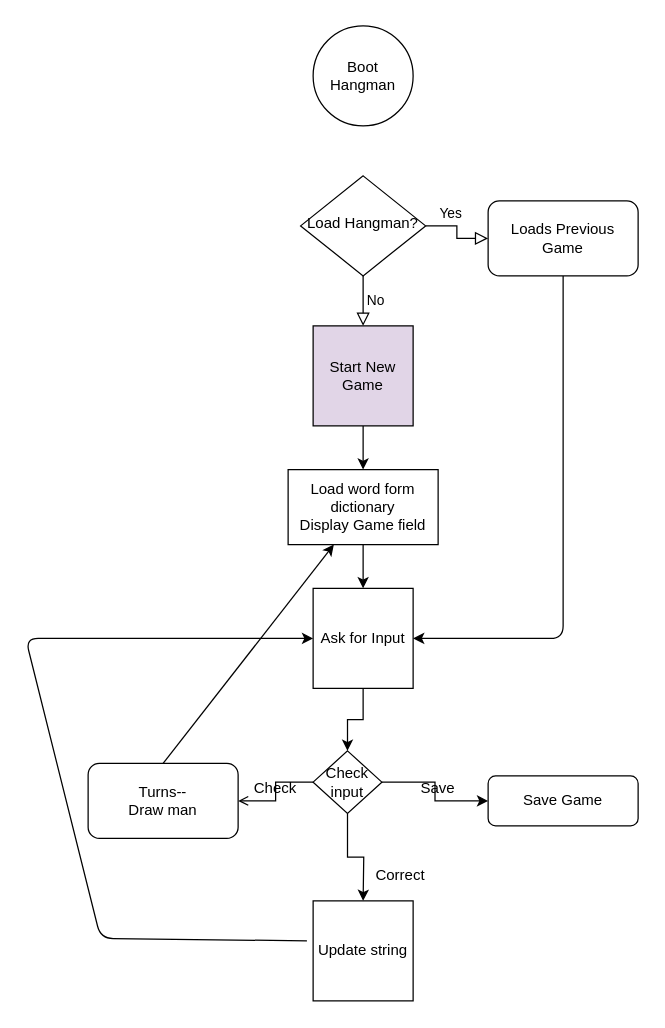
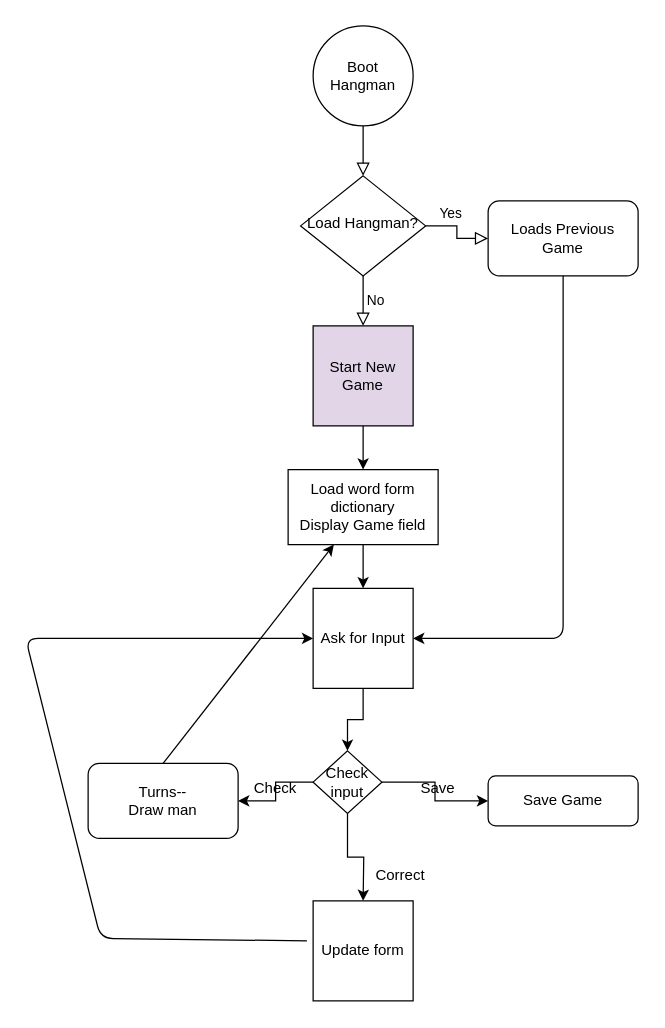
edge "Boot Hangman" -> "Load Hangman?": added
edge "Check input" -> "Turns-- Draw man": arrowhead open -> classic
node "Update string": label "Update string" -> "Update form"
